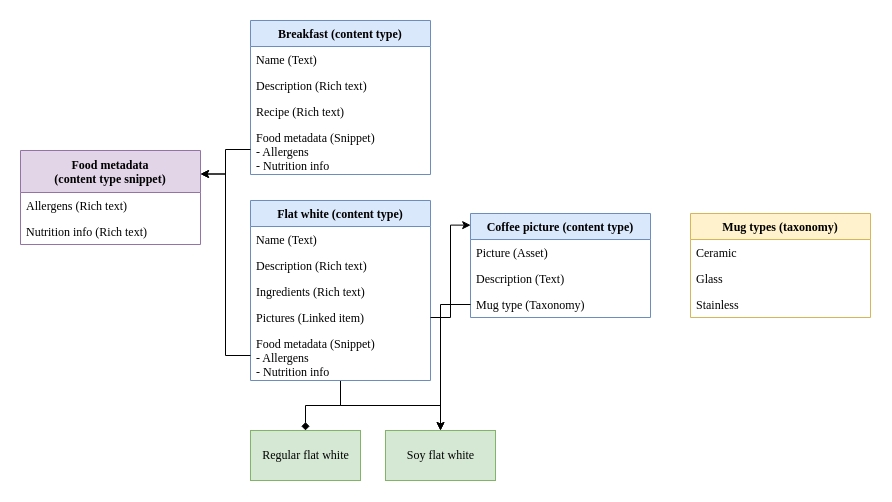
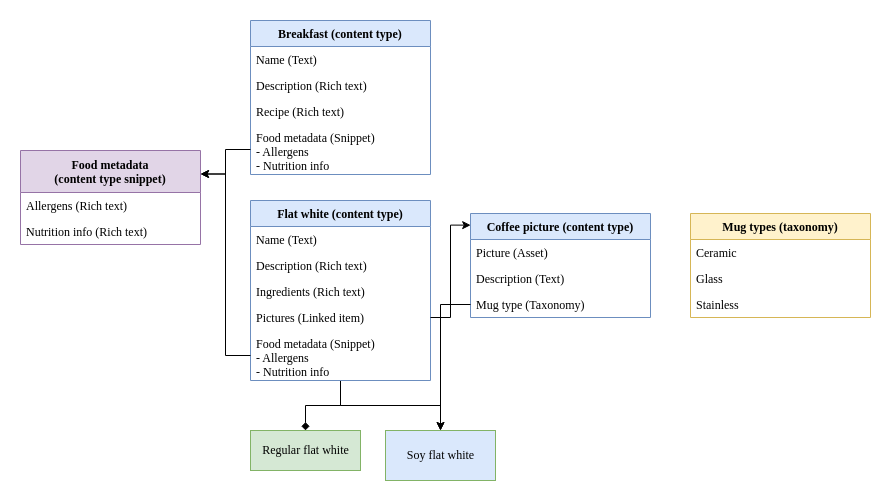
node "Regular flat white": size 110x50 -> 110x40
node "Soy flat white": fillcolor #d5e8d4 -> #dae8fc
